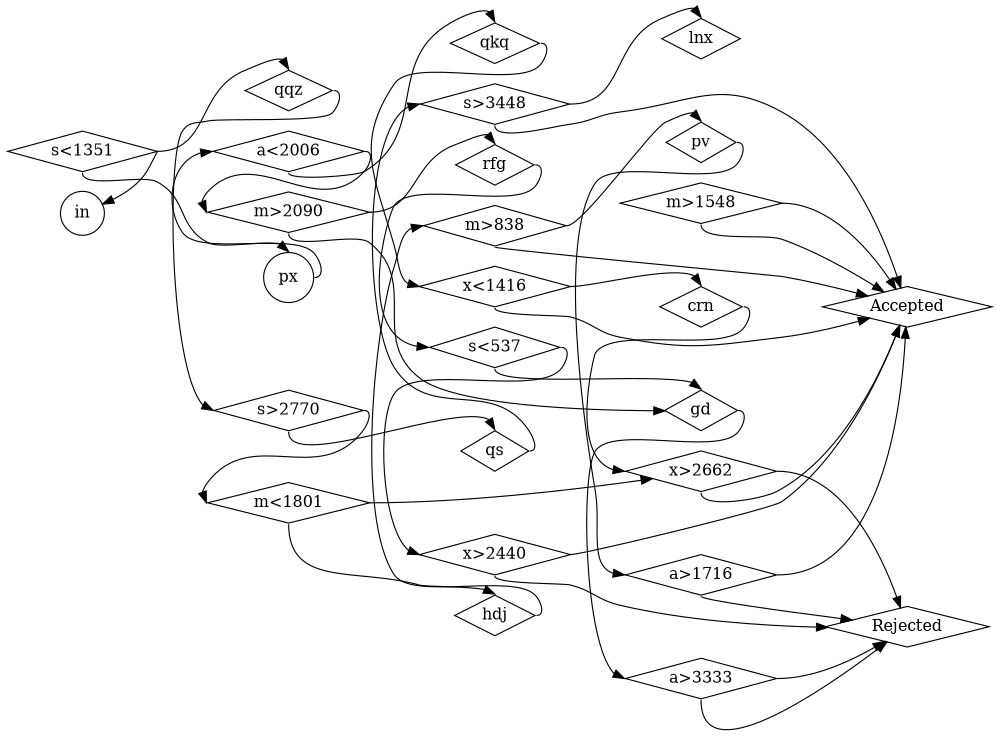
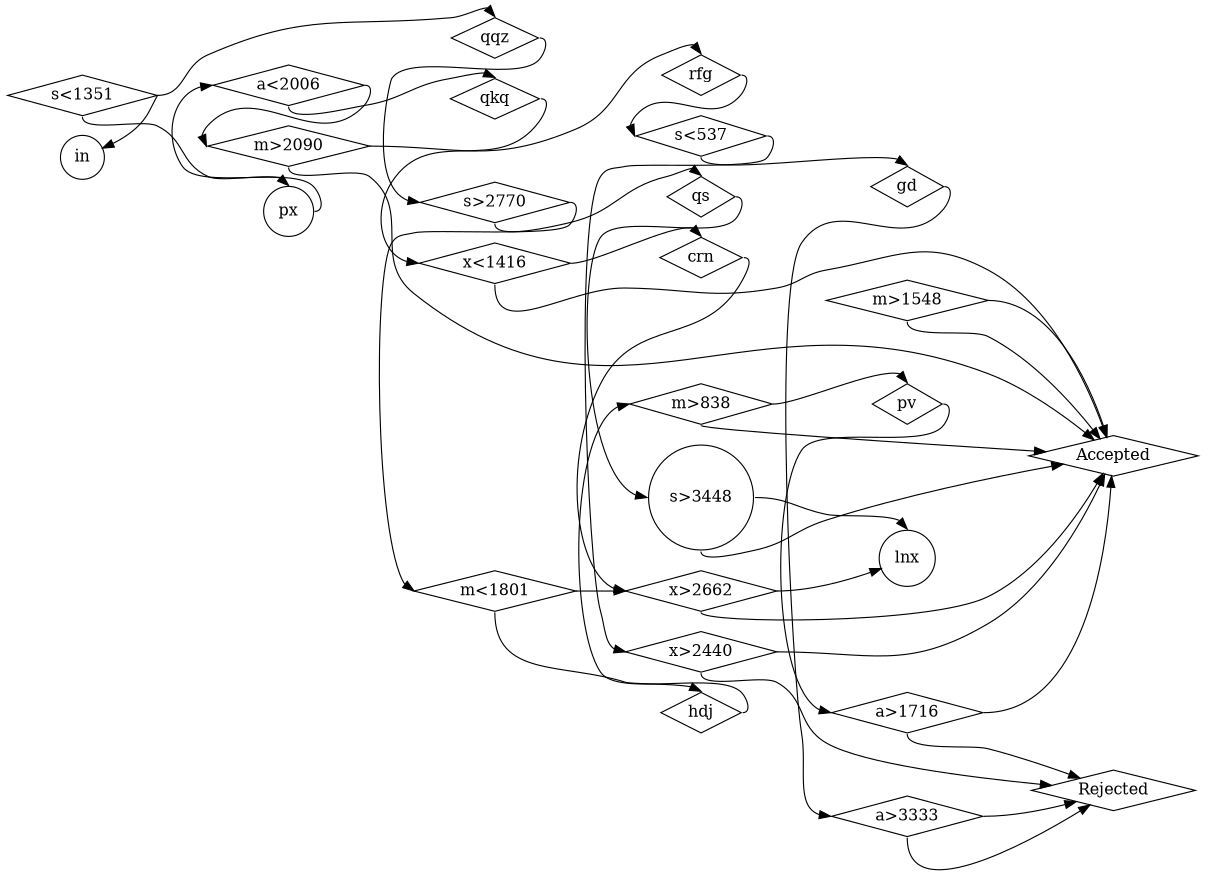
node "lnx": shape diamond -> circle
node "s>3448": shape diamond -> circle
edge "m>2090" -> "gd": now "m>2090" -> "Accepted"
edge "x>2662" -> "Rejected": now "x>2662" -> "lnx"
